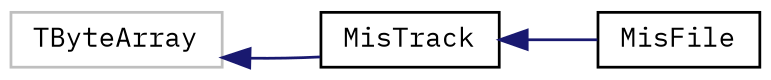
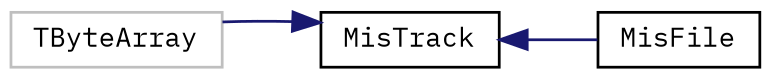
edge "MisTrack" -> "TByteArray": reversed
